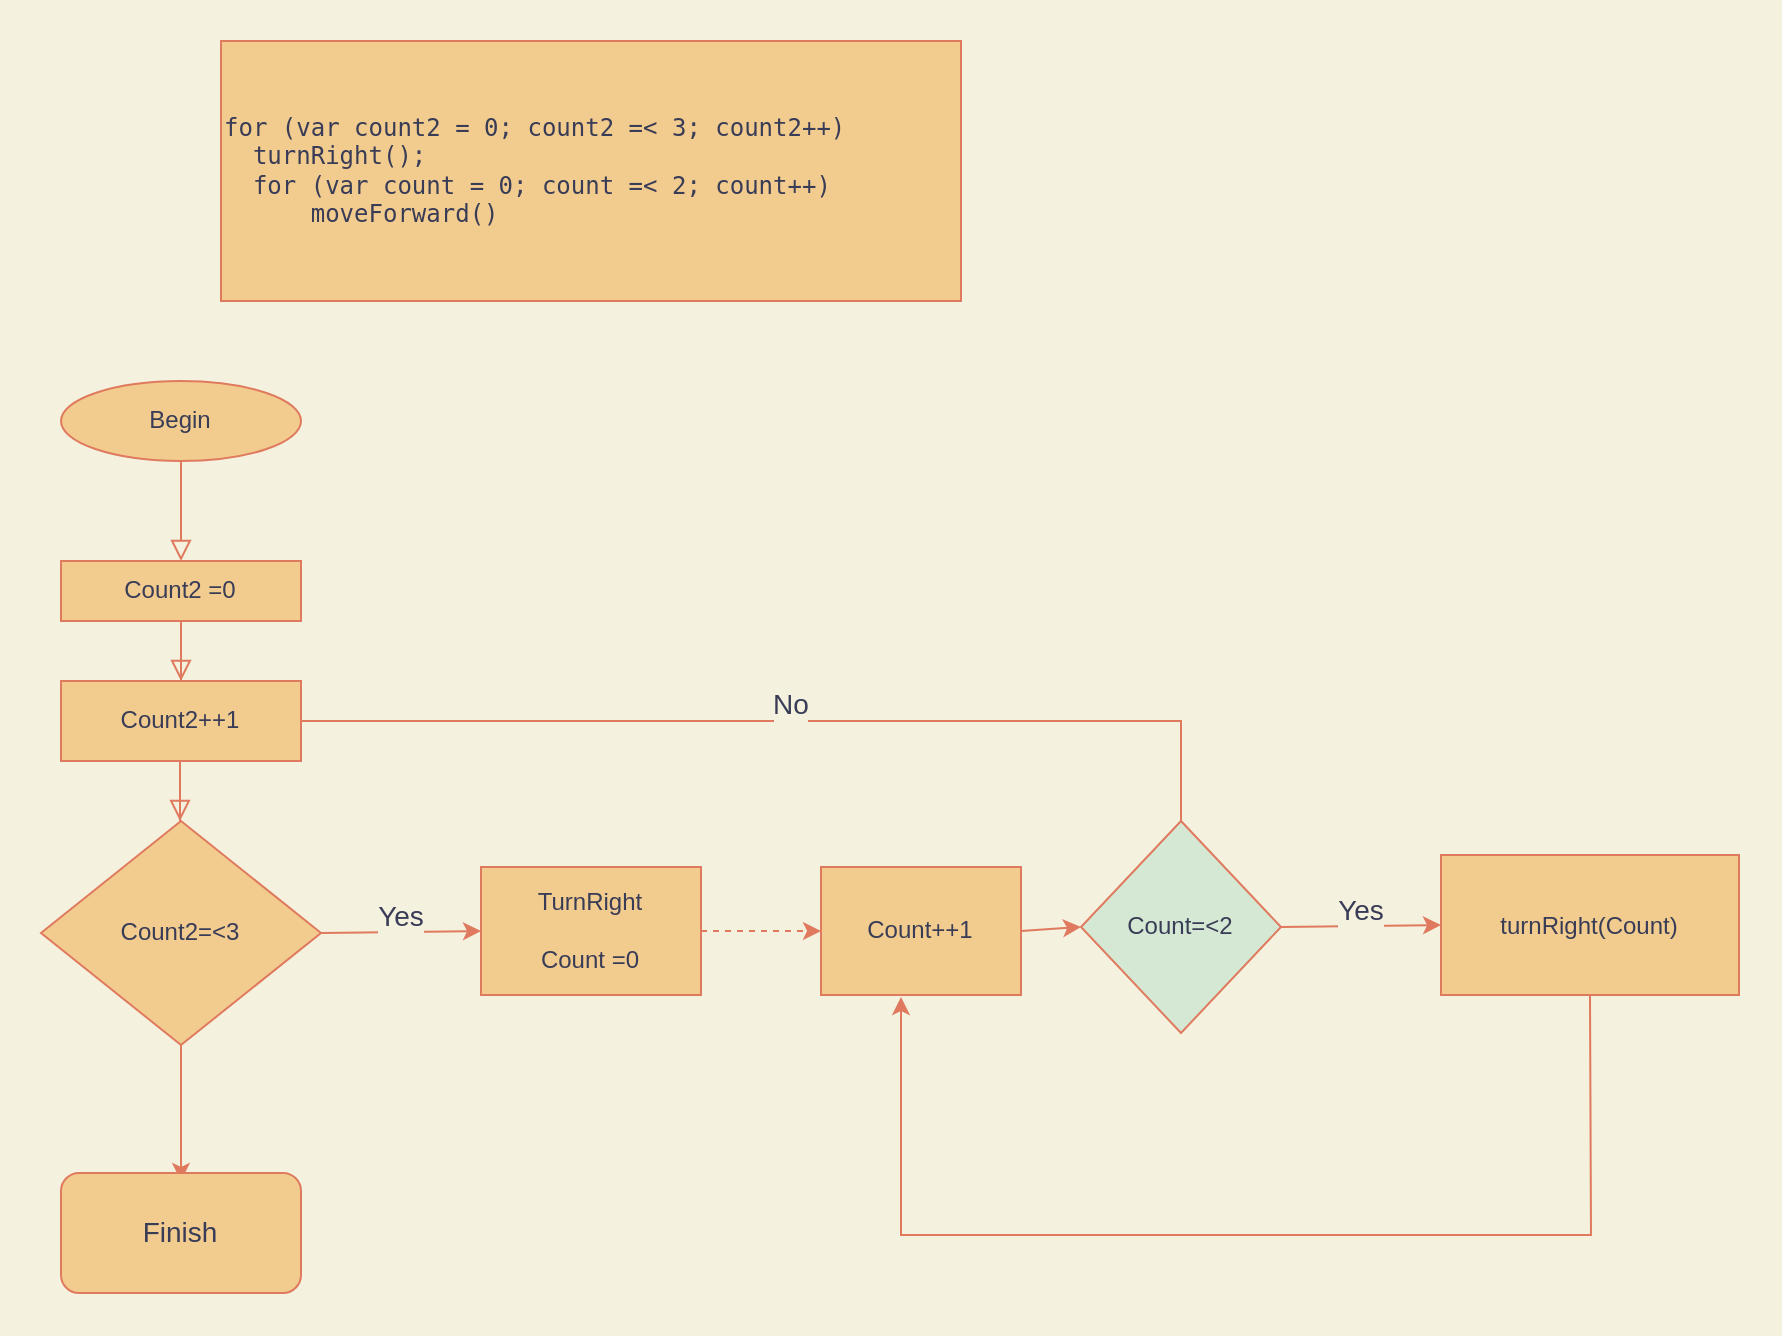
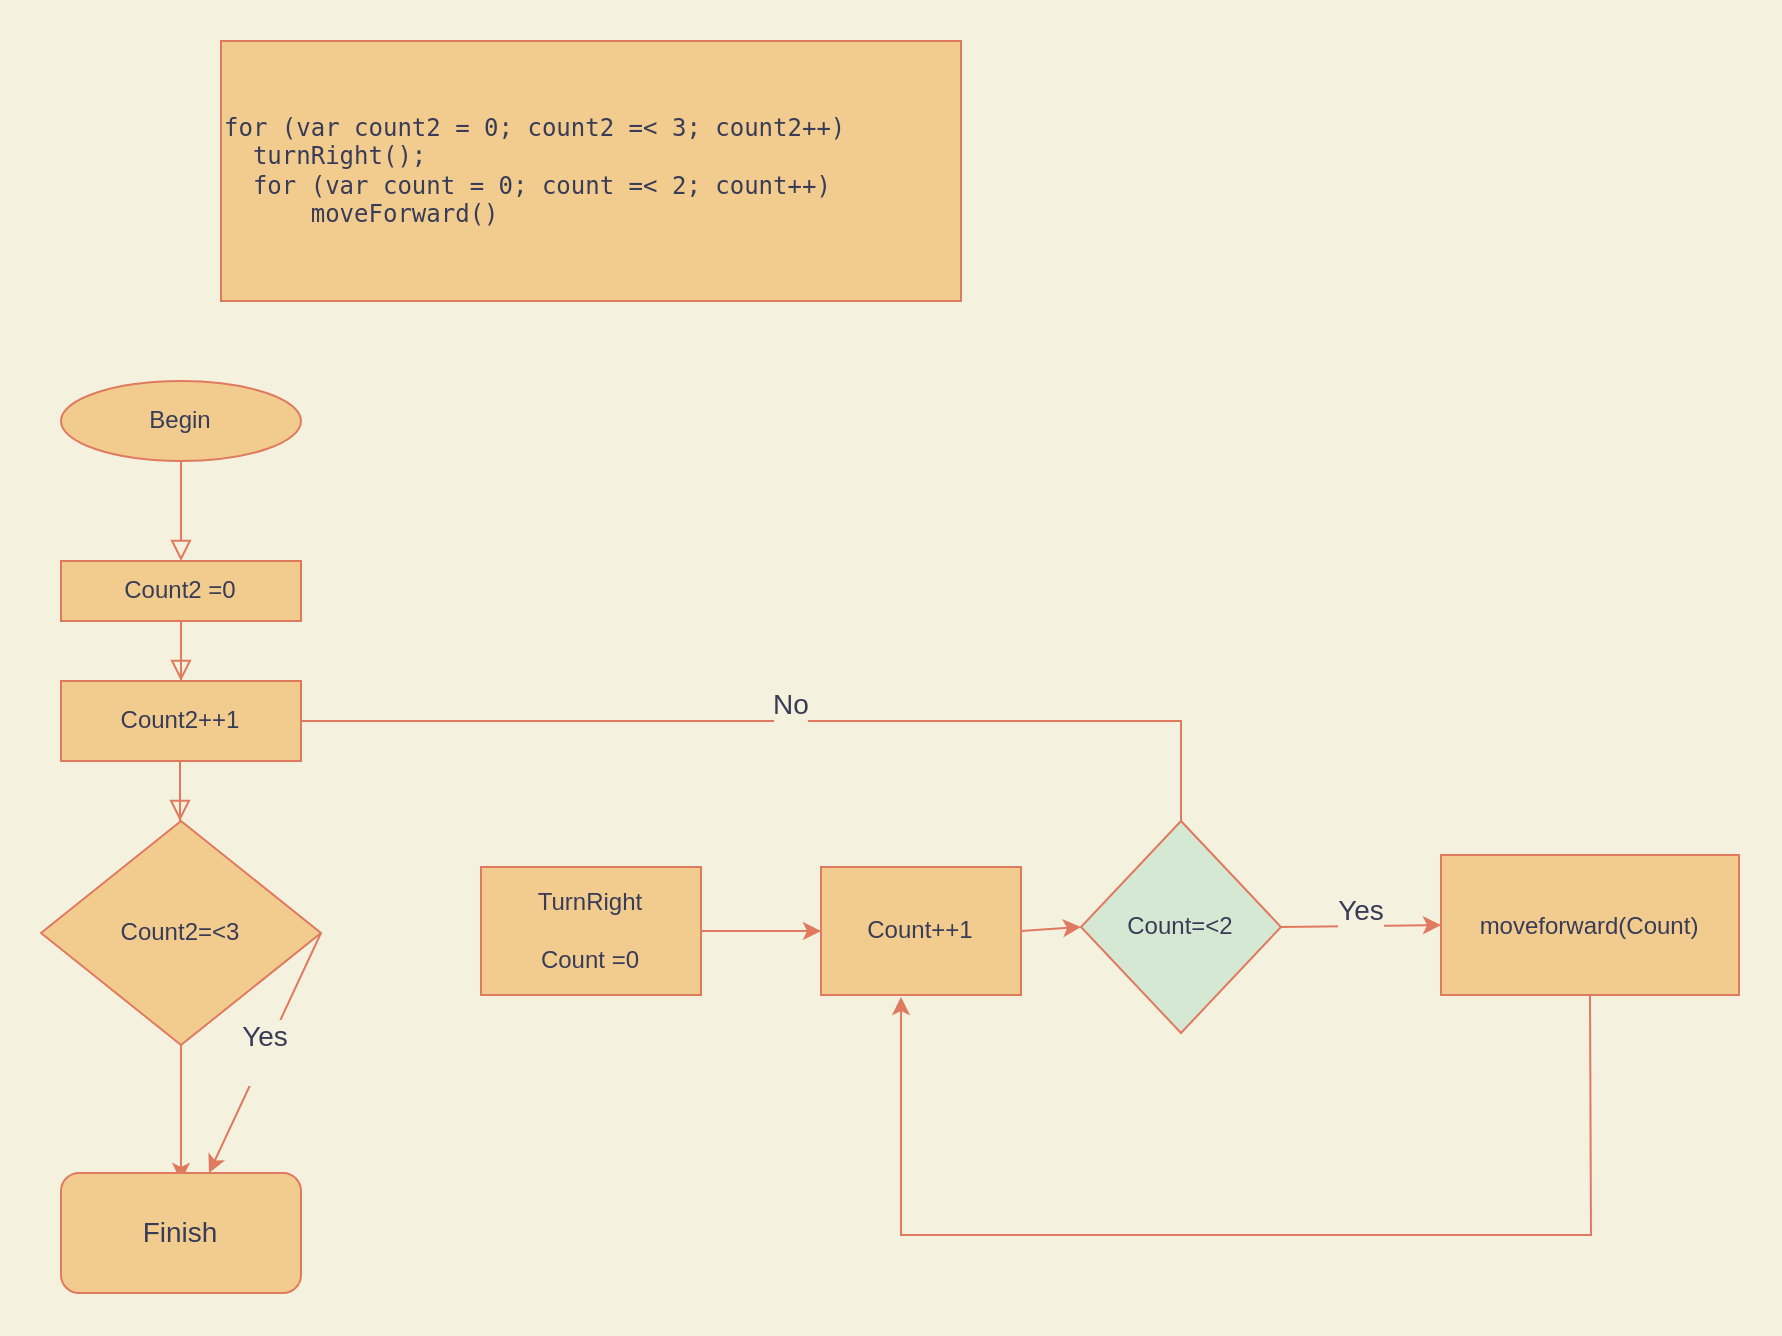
node "turnRight(Count)": label "turnRight(Count)" -> "moveforward(Count)"
edge "TurnRight Count =0" -> "Count++1": style dashed -> solid
edge "Count2=<3" -> "TurnRight Count =0": now "Count2=<3" -> "Finish"
